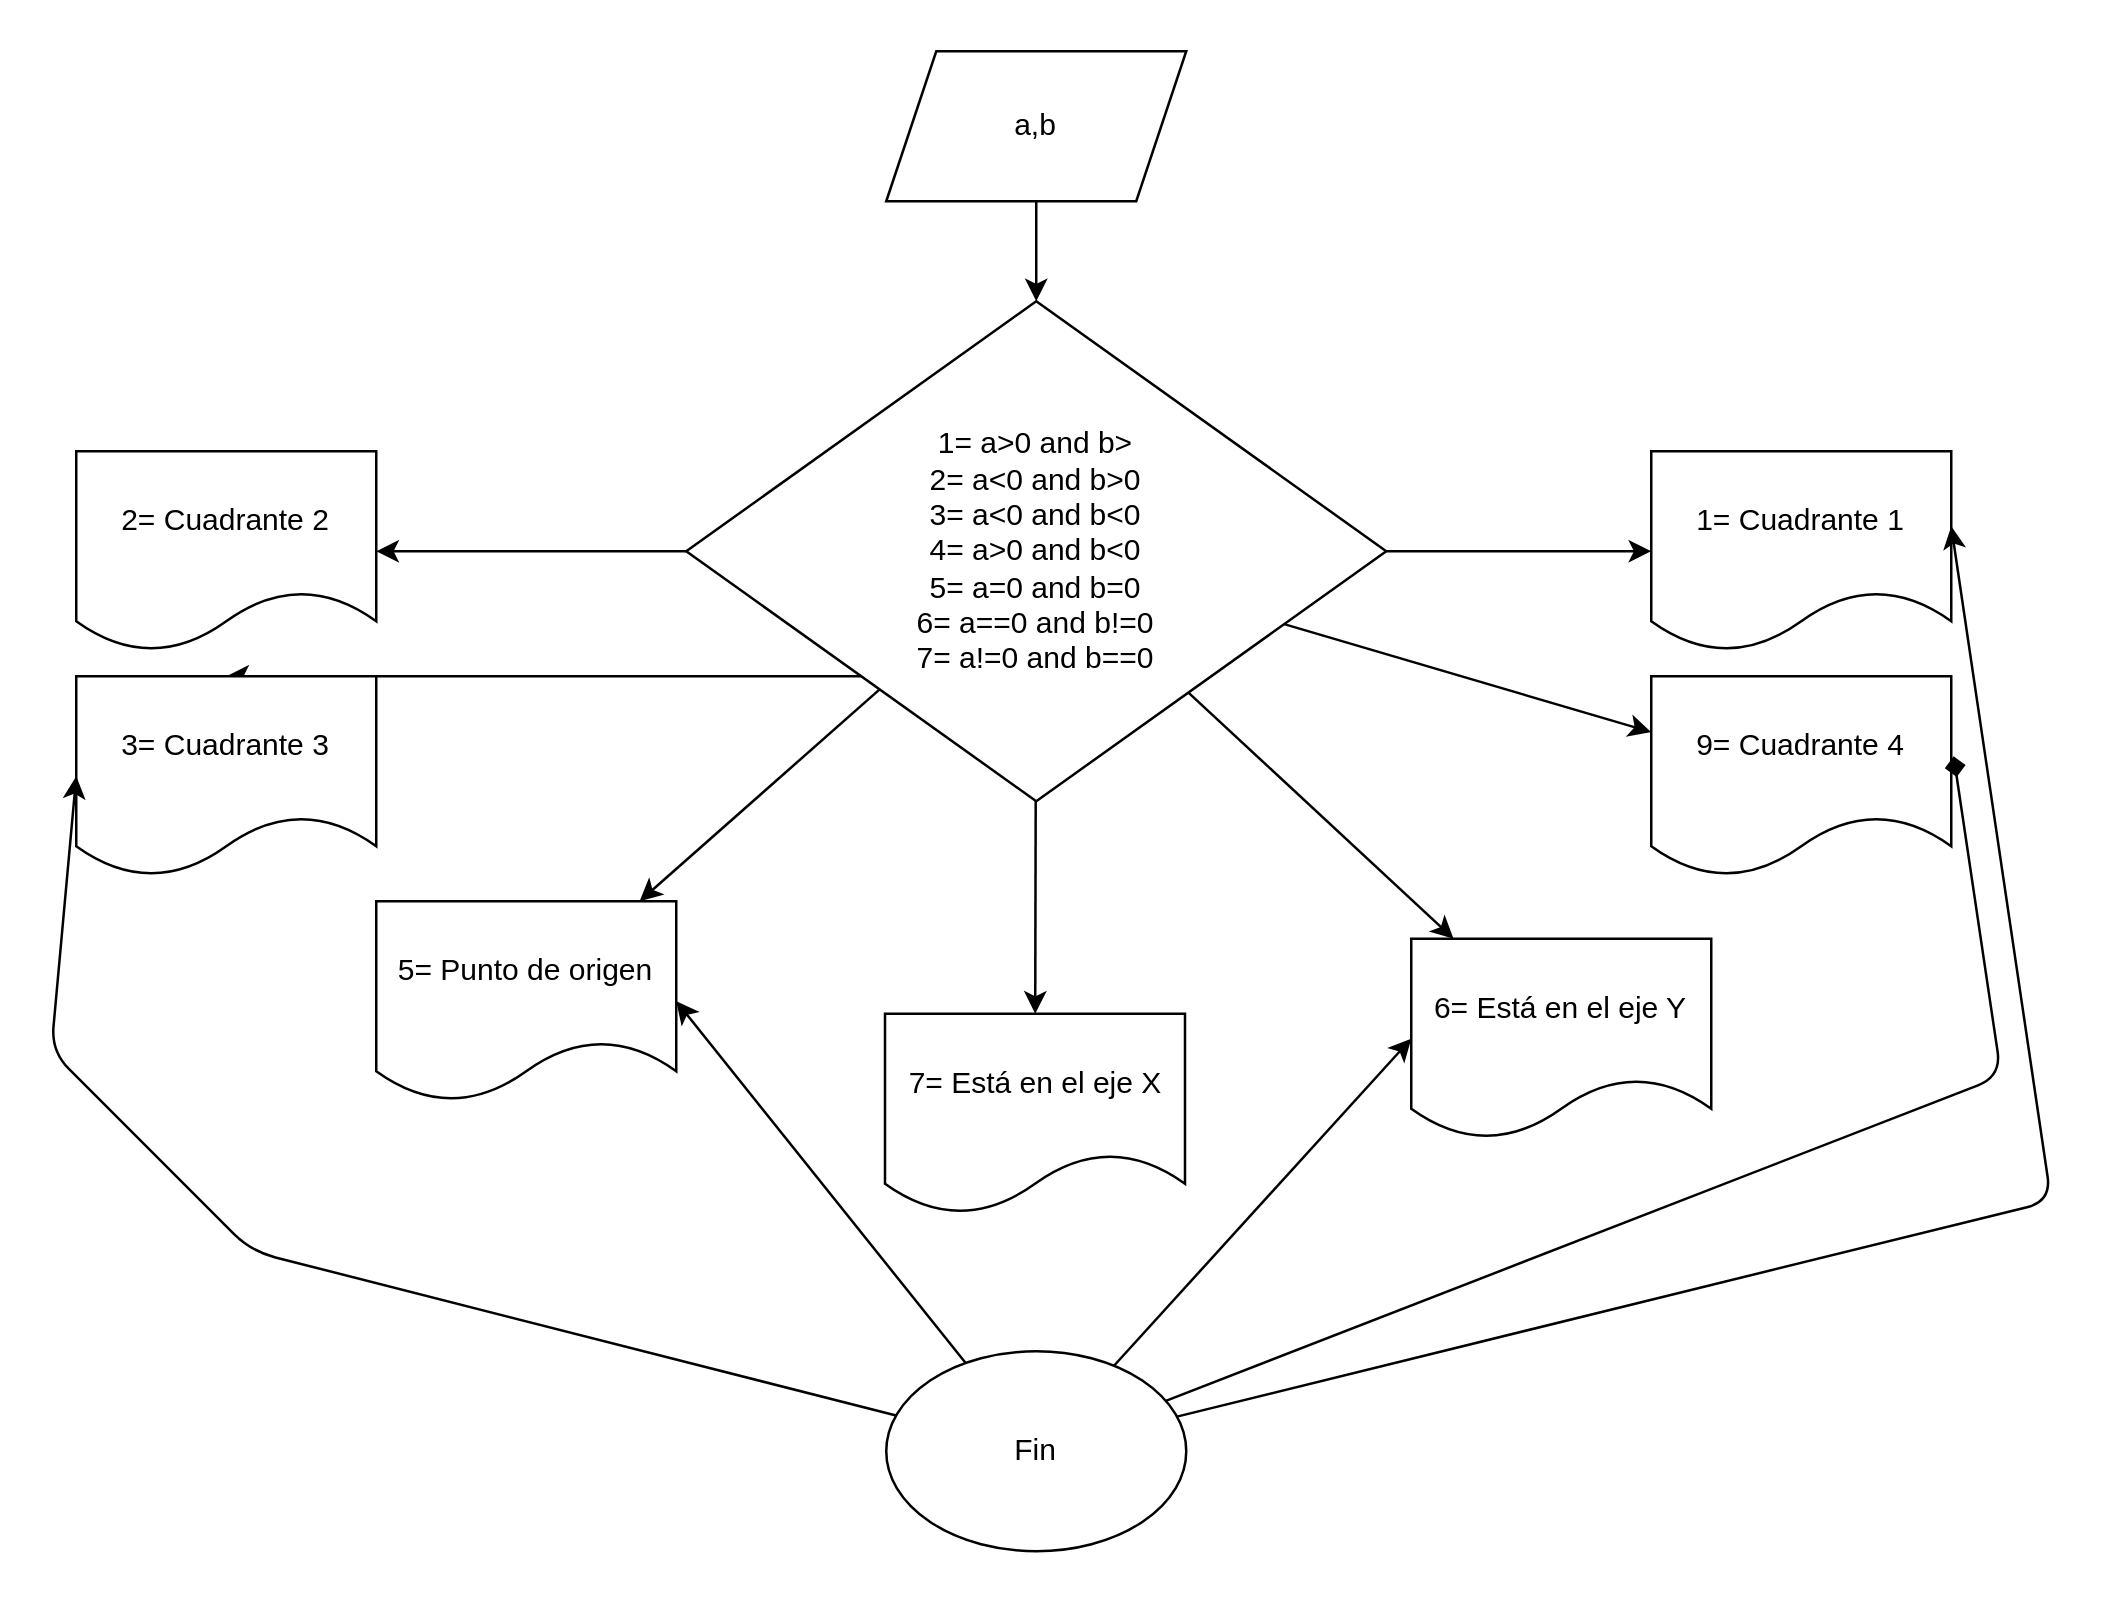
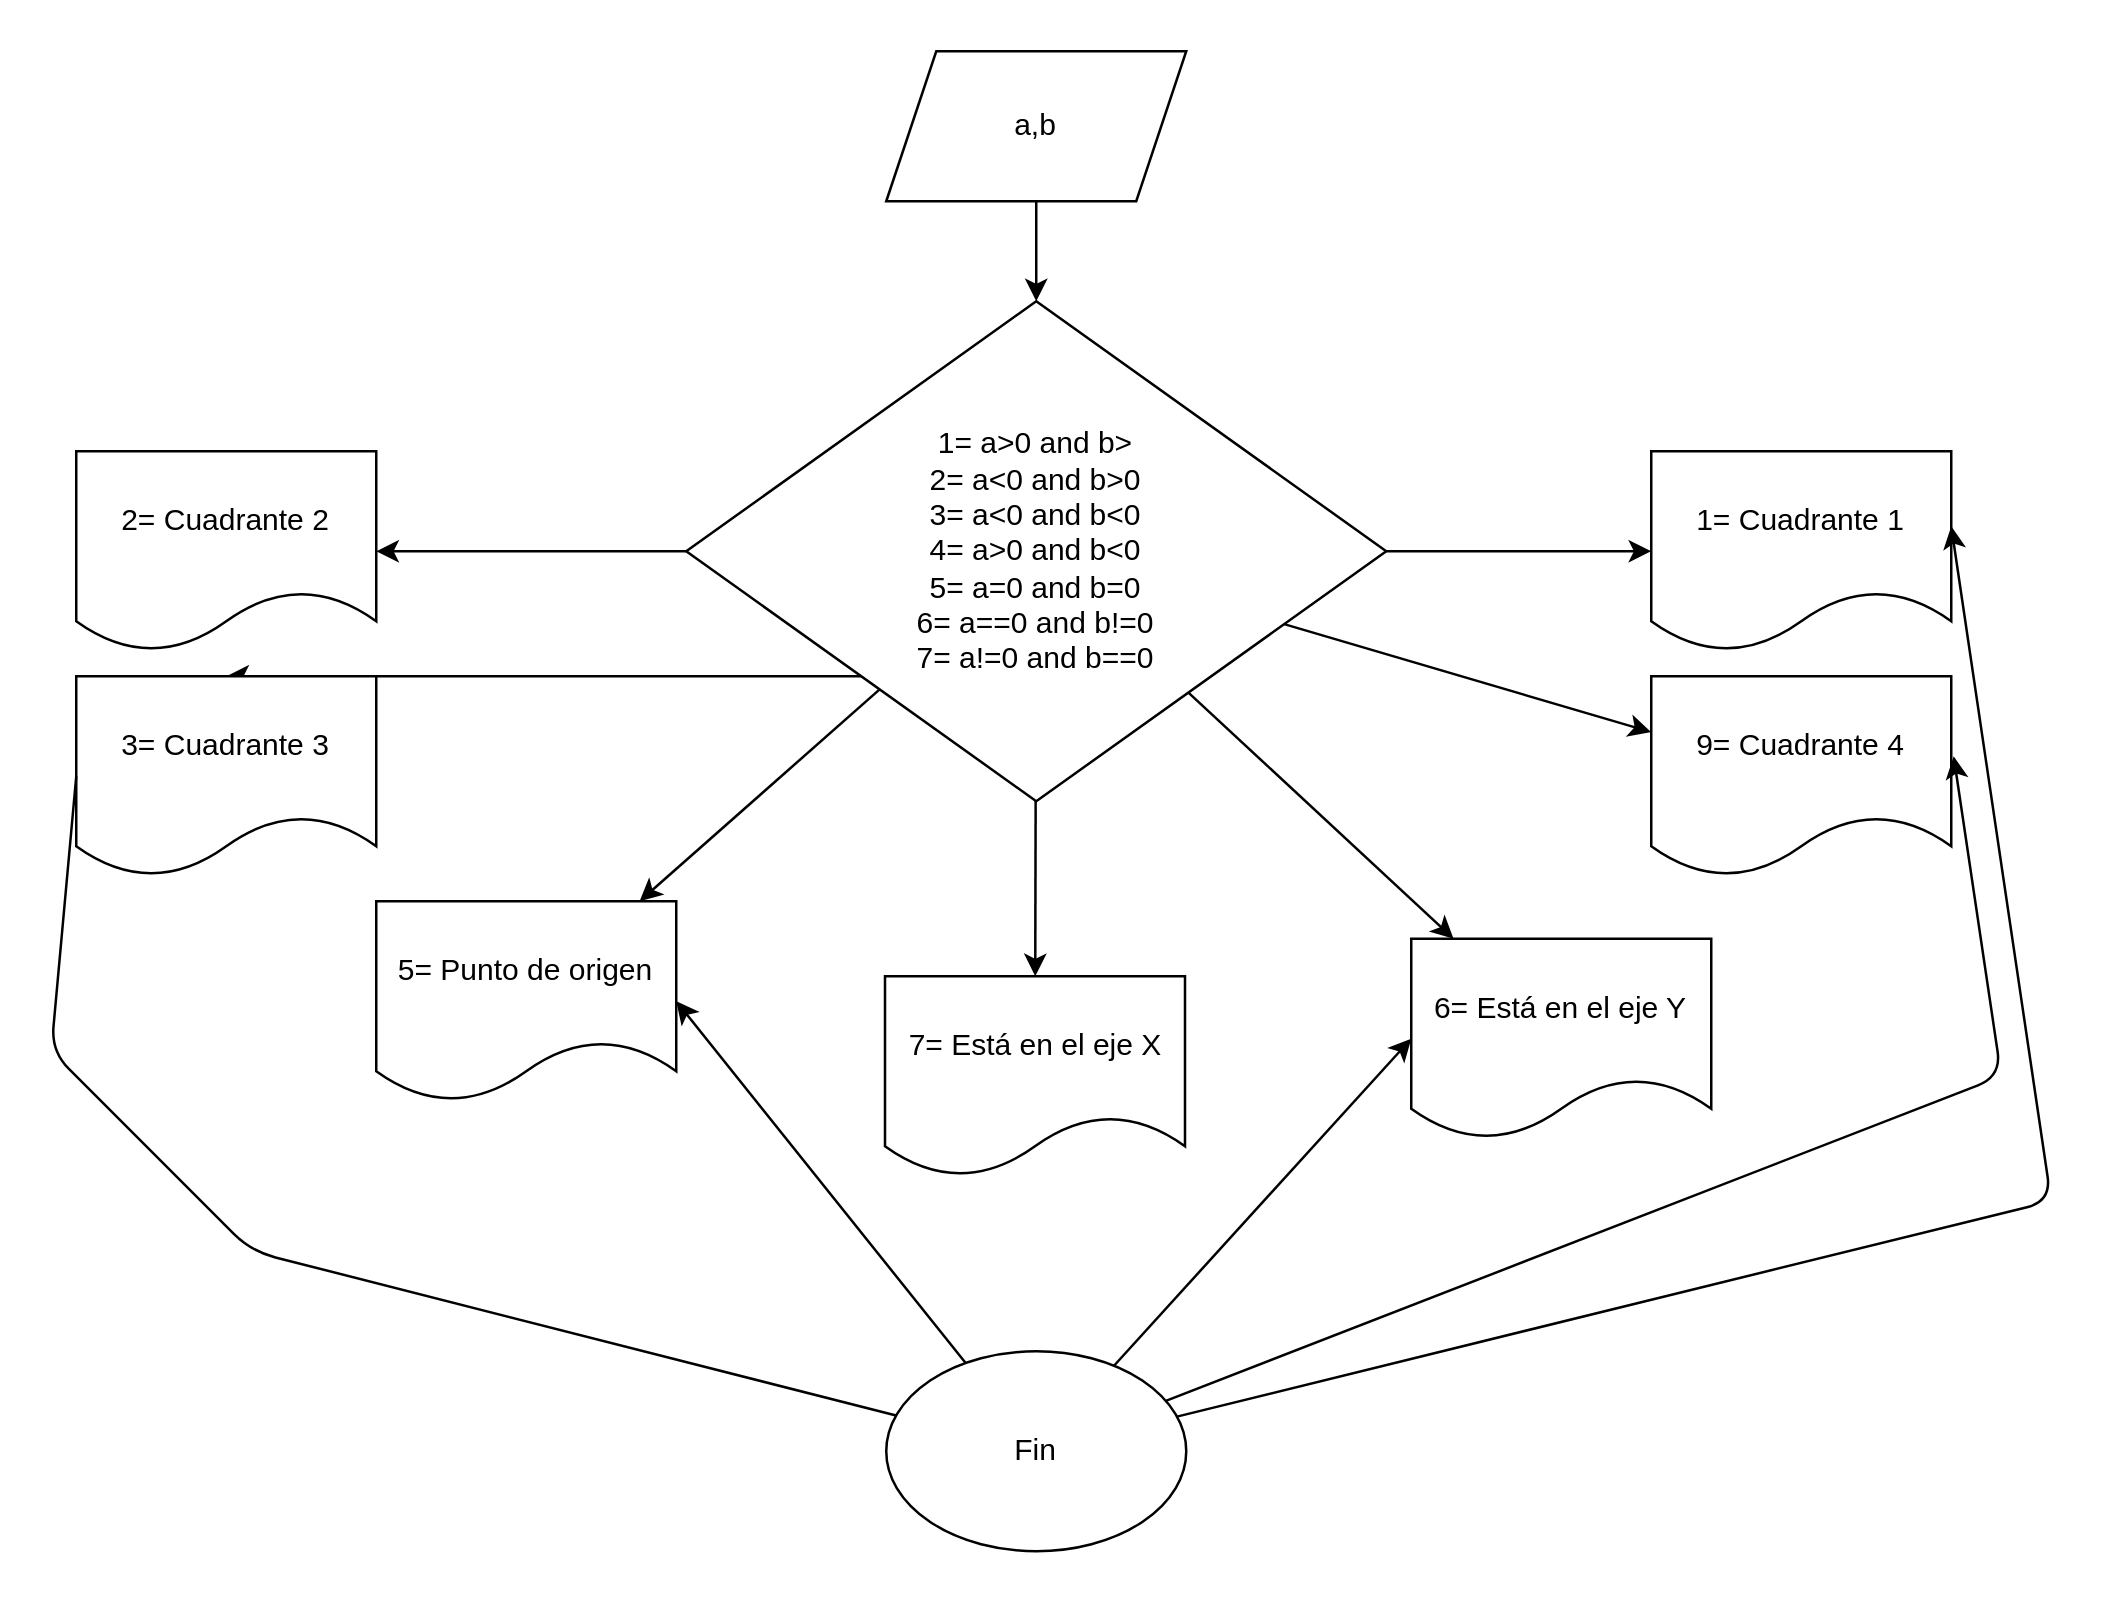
edge "Fin" -> "9= Cuadrante 4": arrowhead diamond -> classic
edge "Fin" -> "3= Cuadrante 3": arrowhead classic -> none
node "7= Está en el eje X": moved (1035, 1114) -> (1035, 1076)
